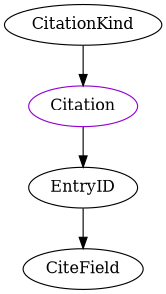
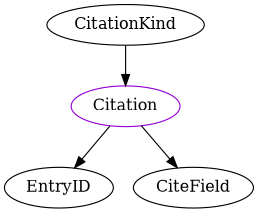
edge "EntryID" -> "CiteField": now "Citation" -> "CiteField"
